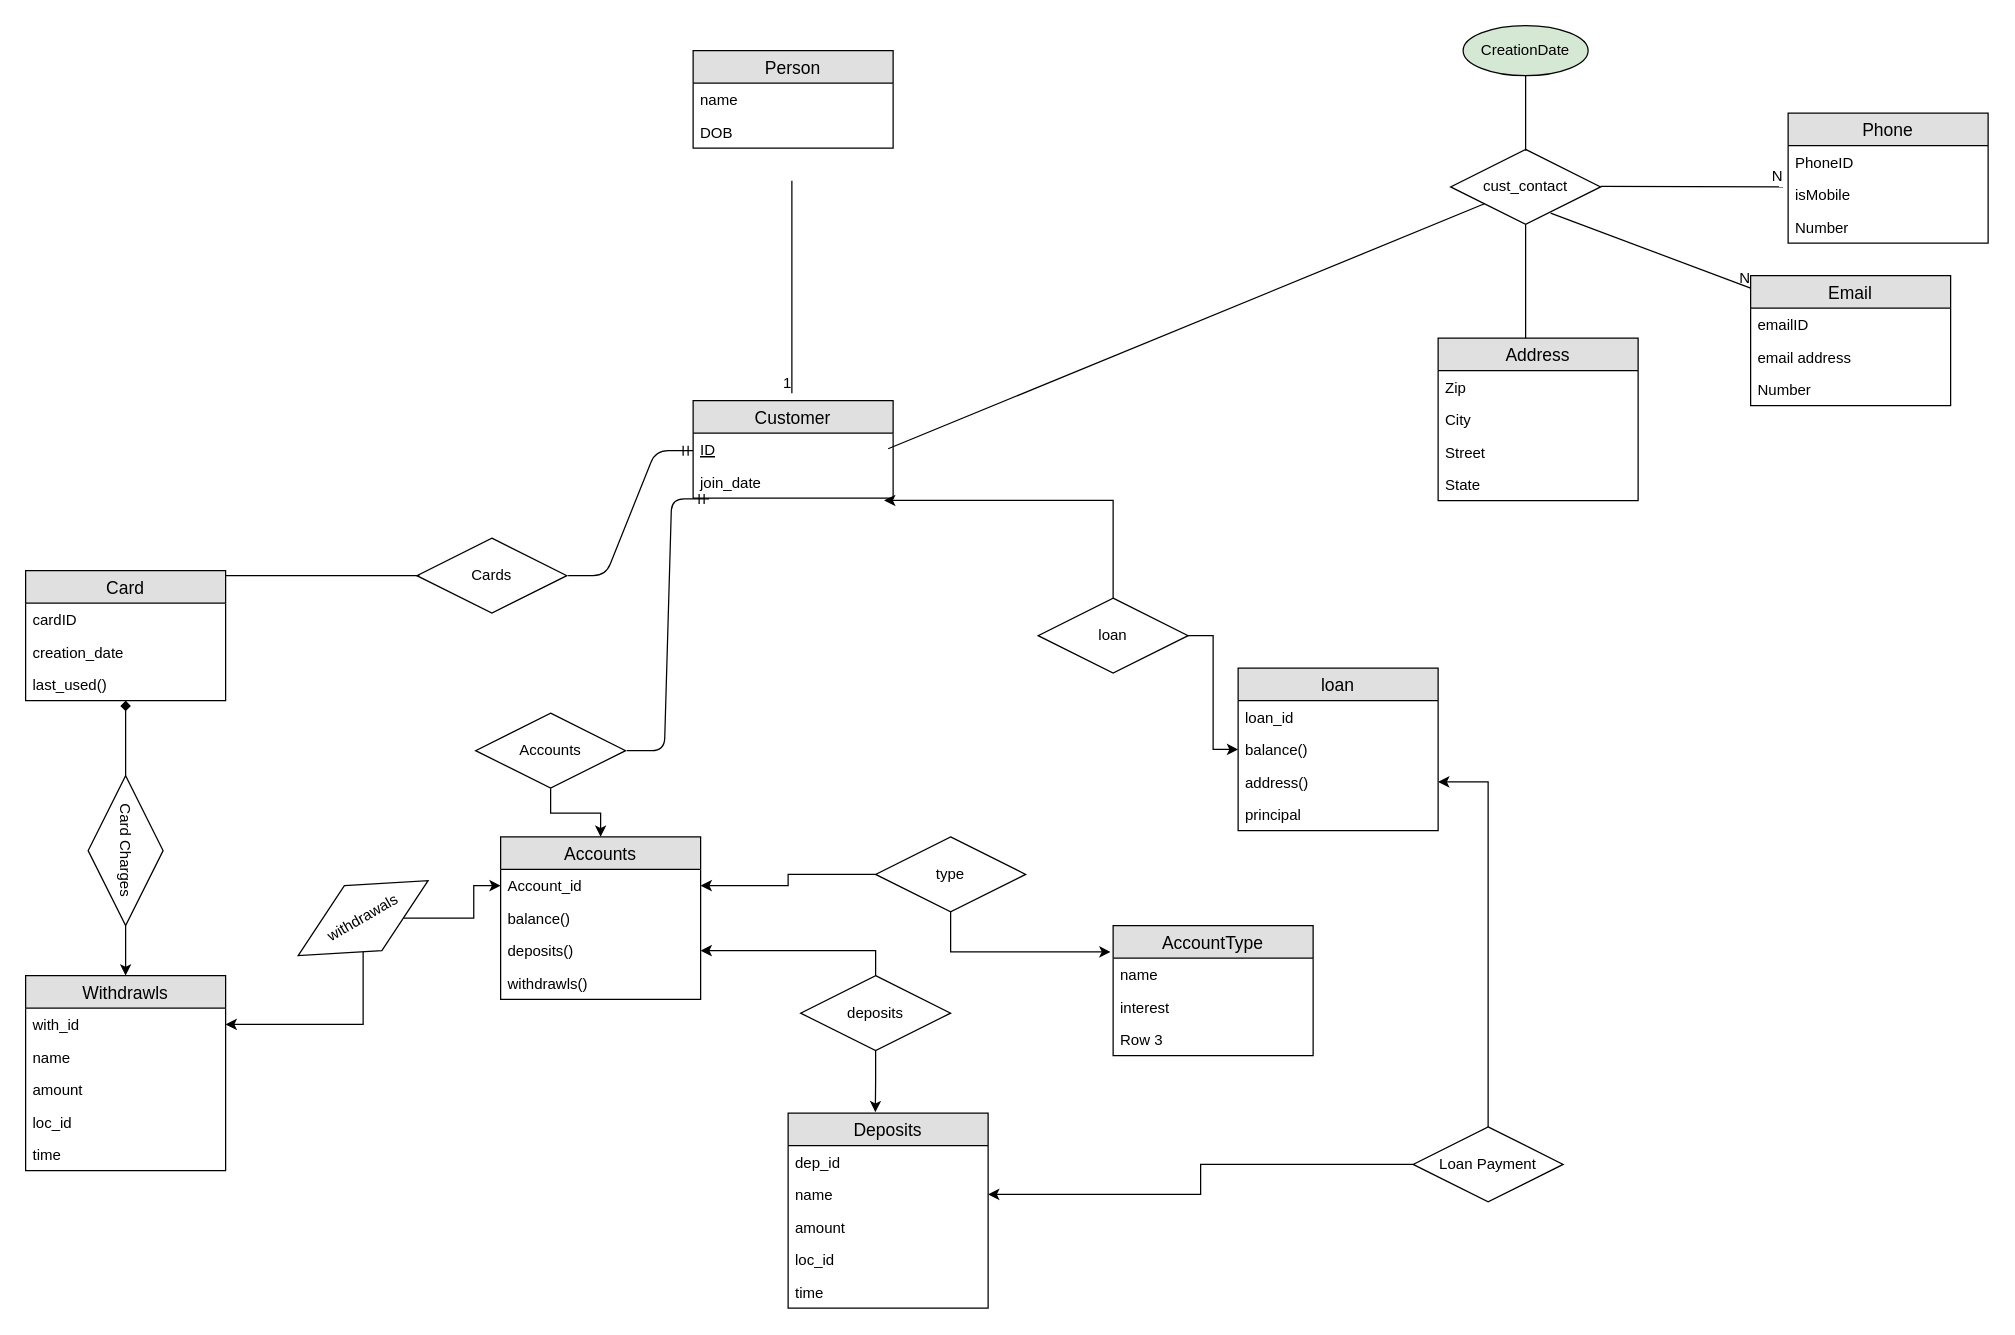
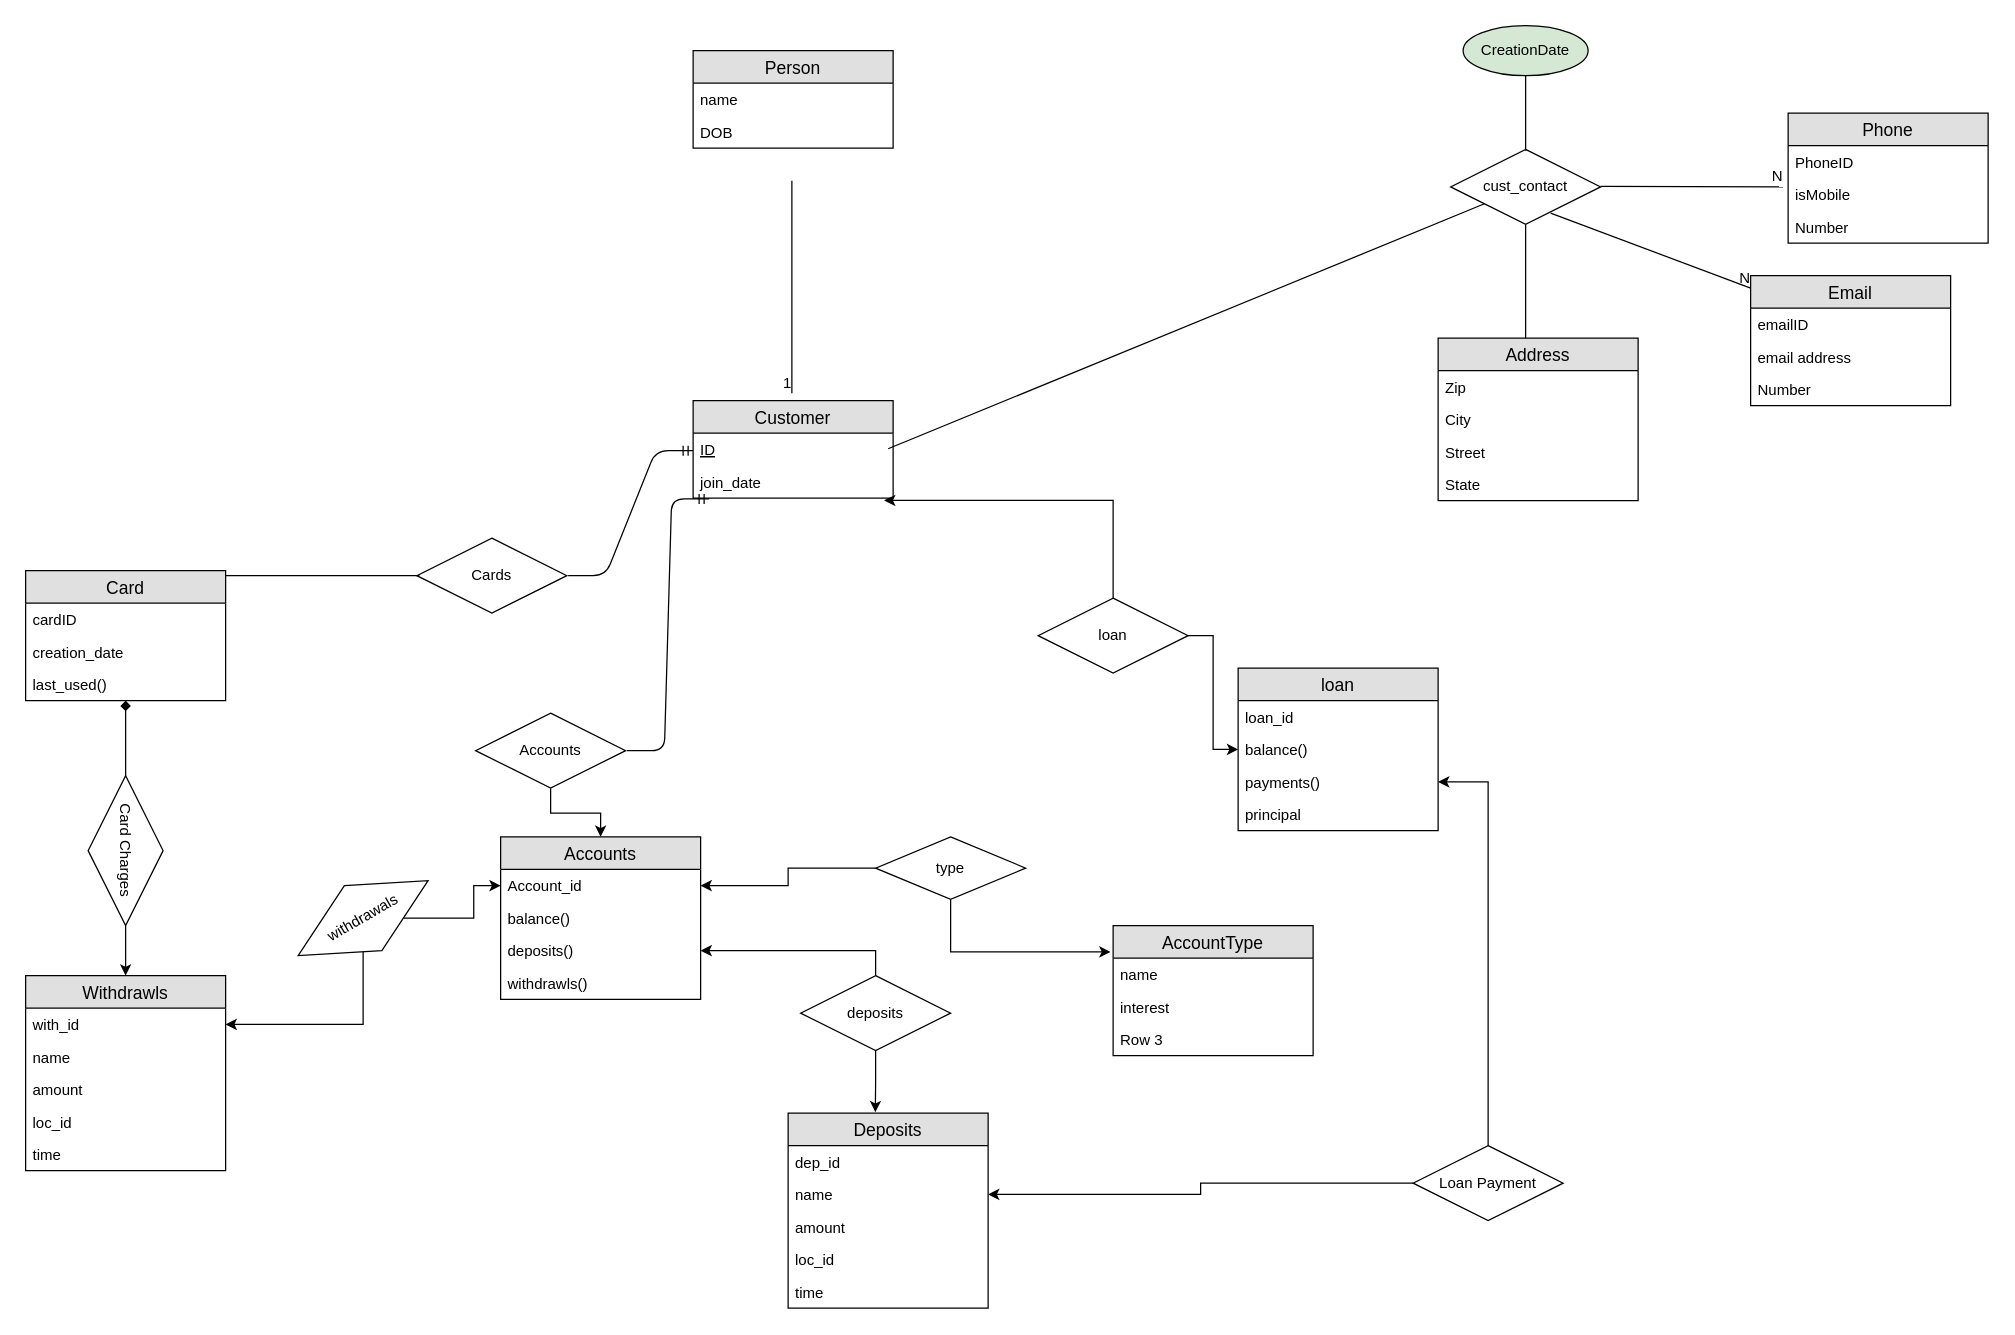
node "address()": label "address()" -> "payments()"
node "type": size 150x75 -> 150x63
node "Loan Payment": moved (1488, 1164) -> (1488, 1183)
